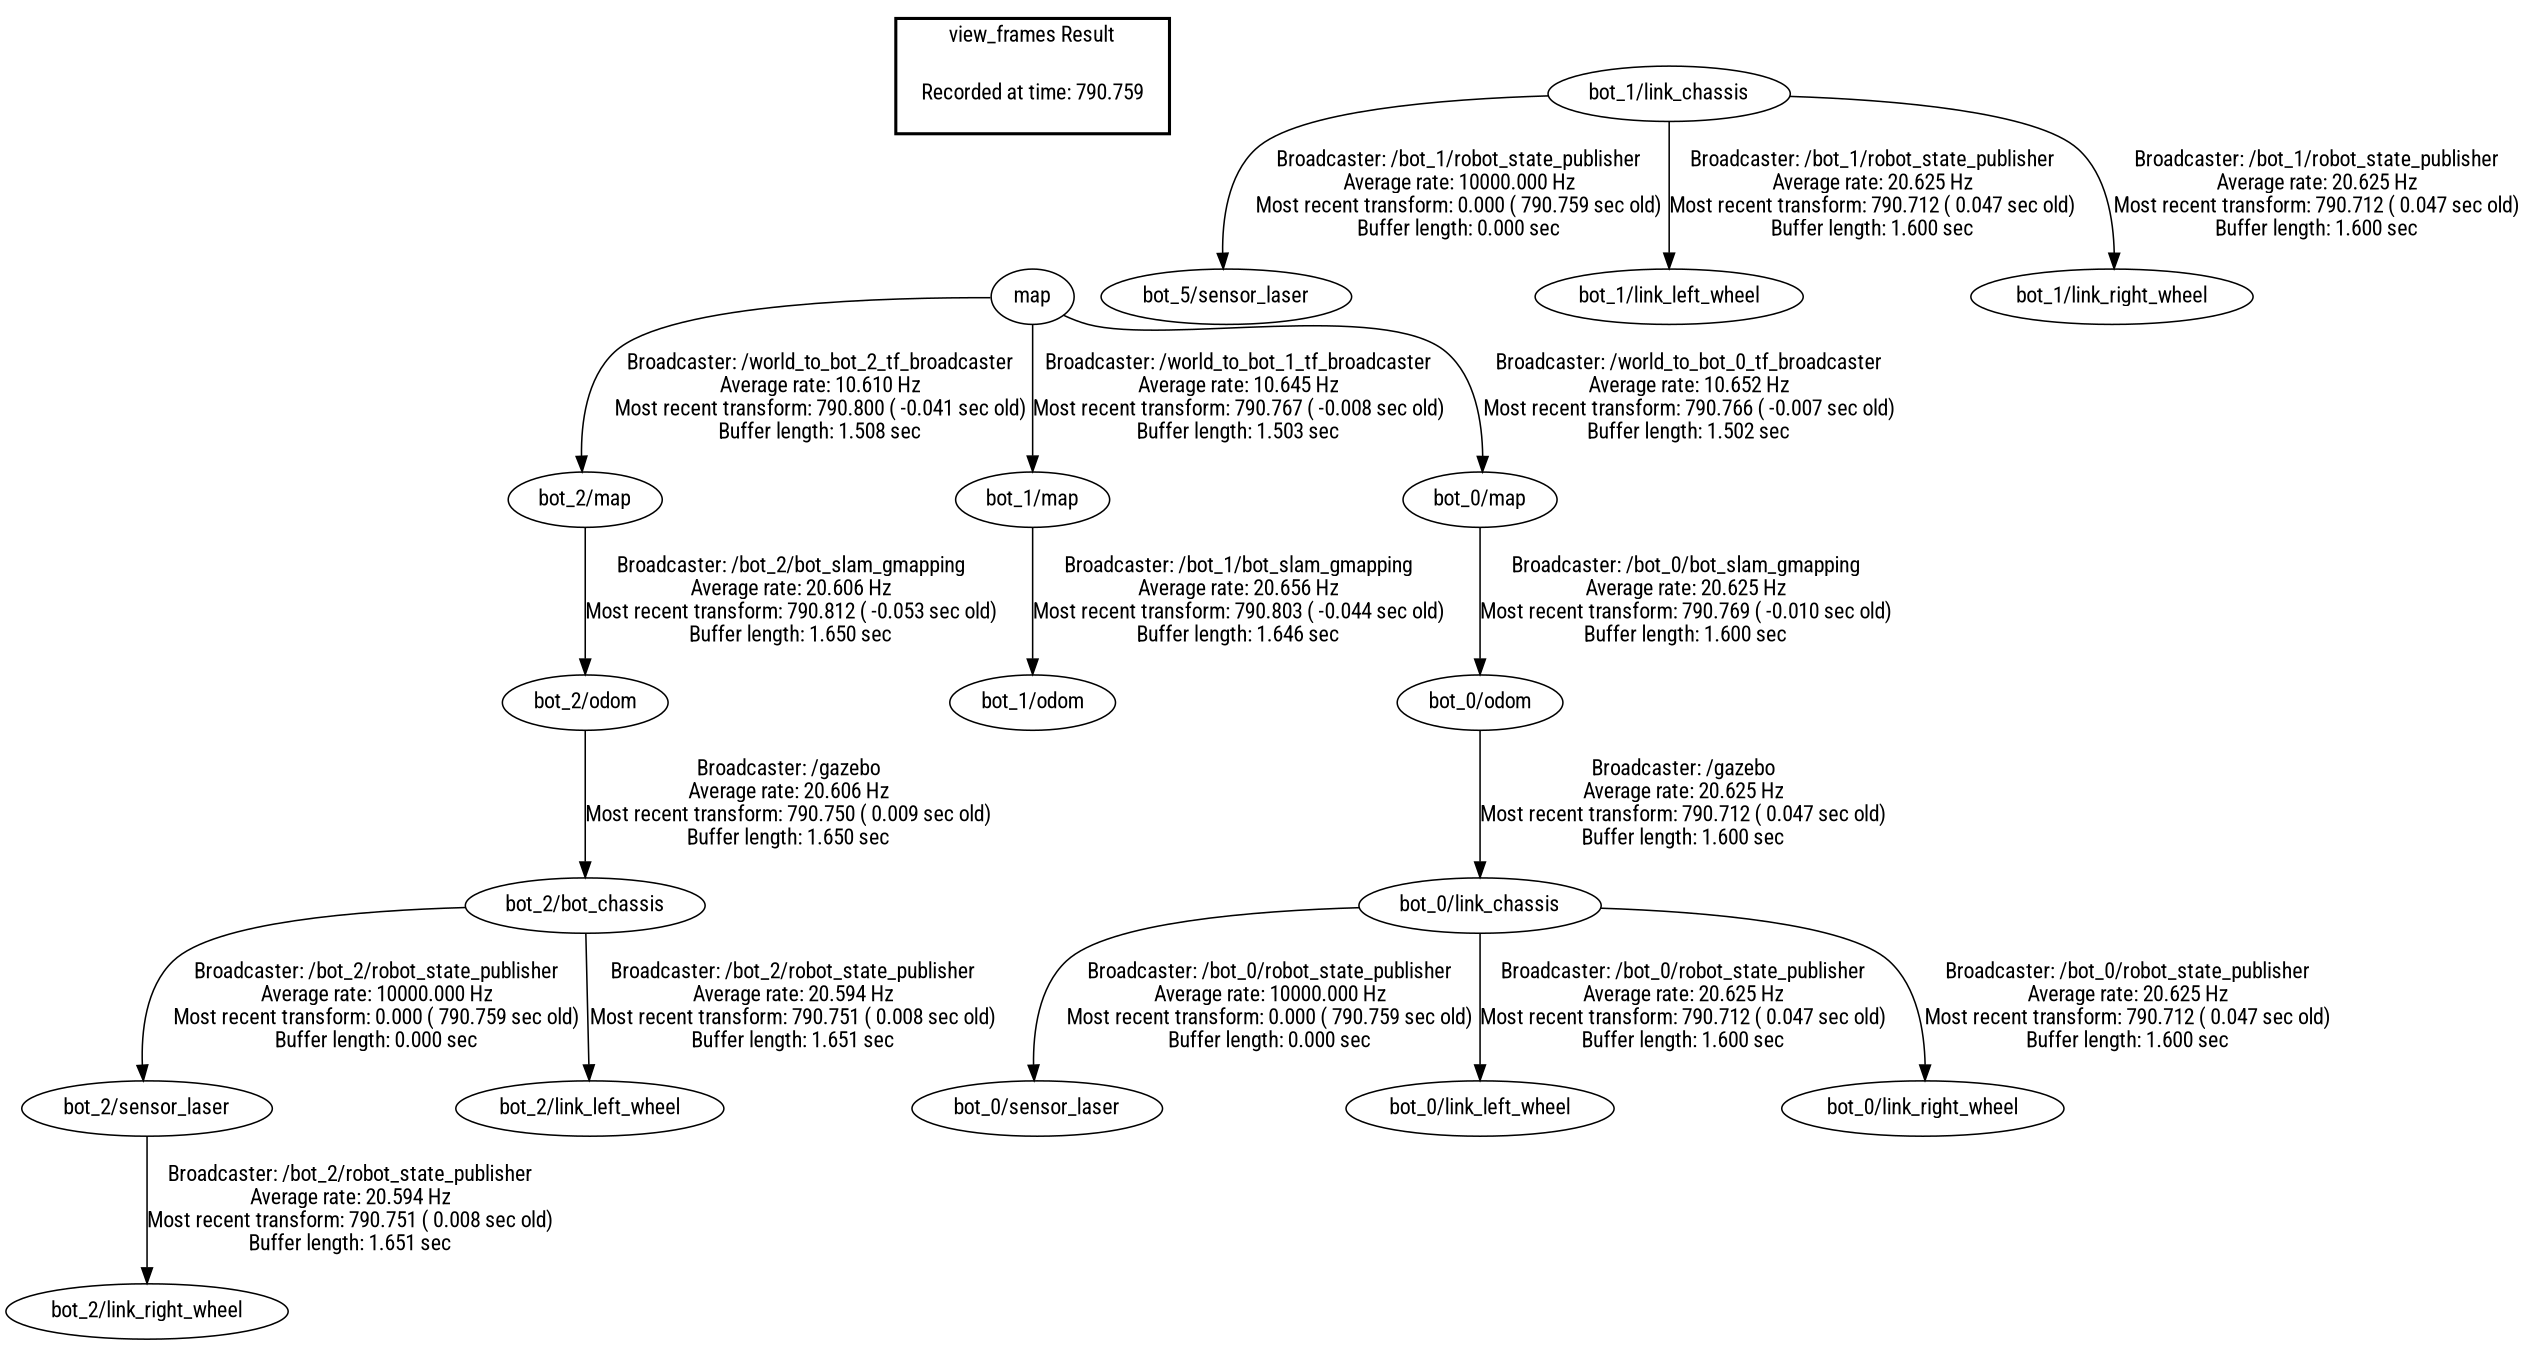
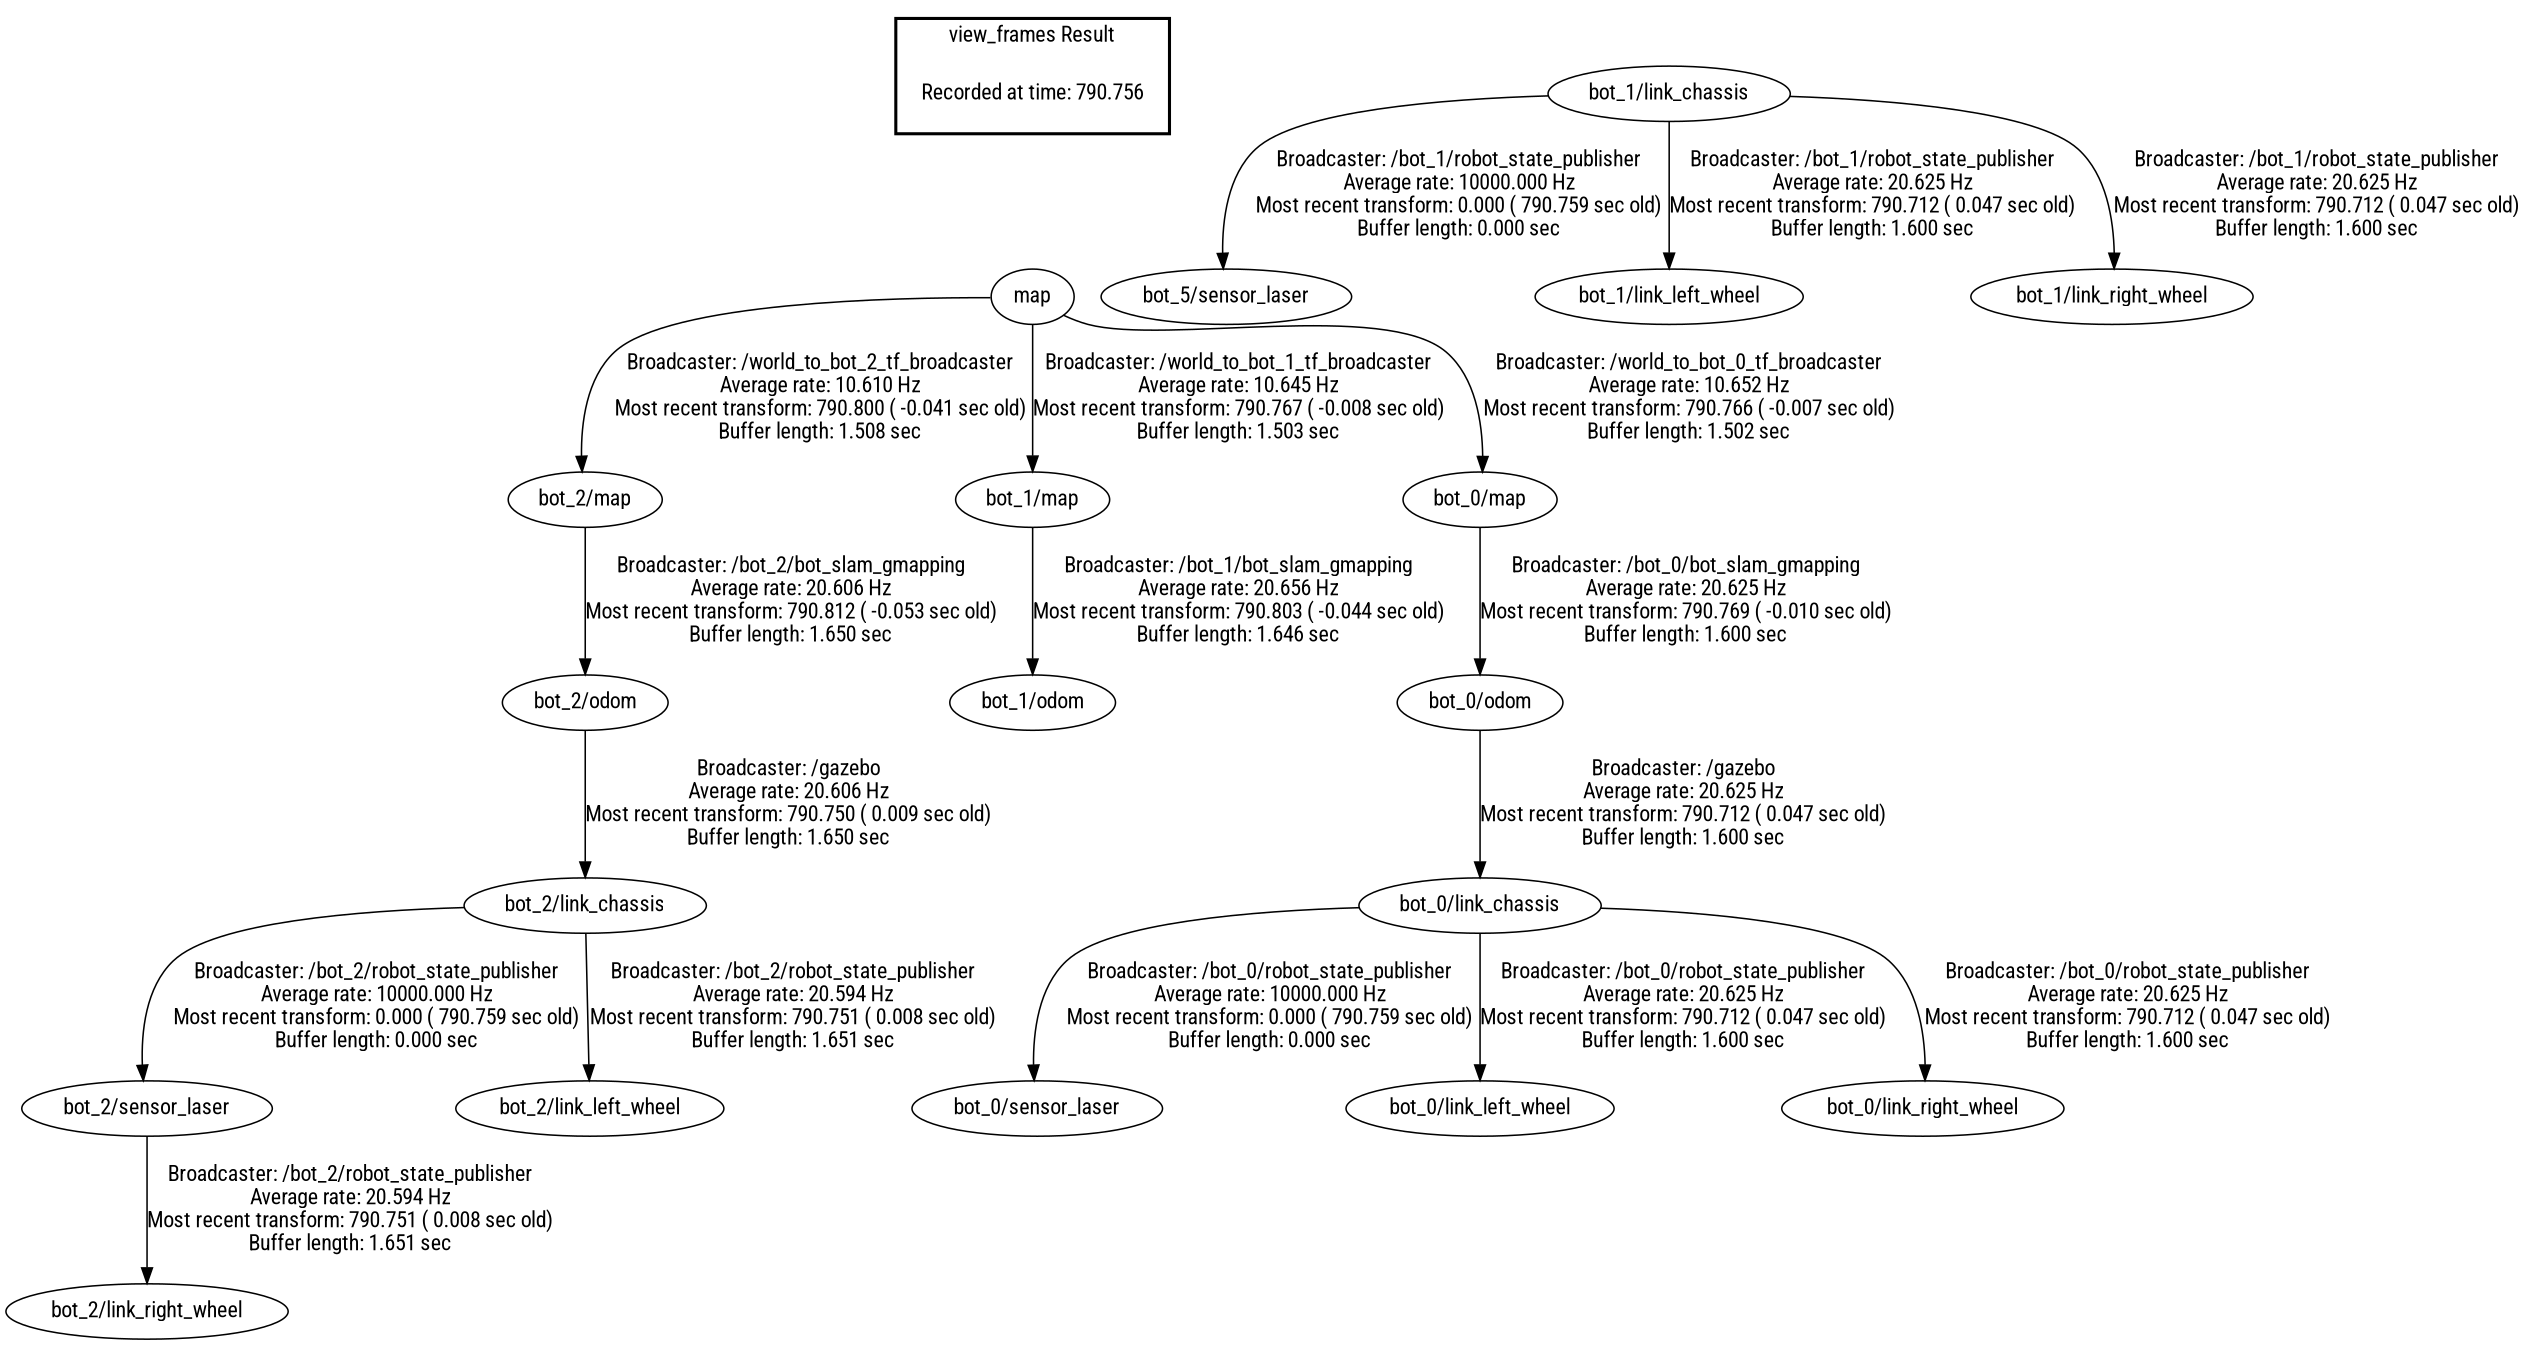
node "Recorded at time: 790.759": label "Recorded at time: 790.759" -> "Recorded at time: 790.756"
node "bot_2/bot_chassis": label "bot_2/bot_chassis" -> "bot_2/link_chassis"
